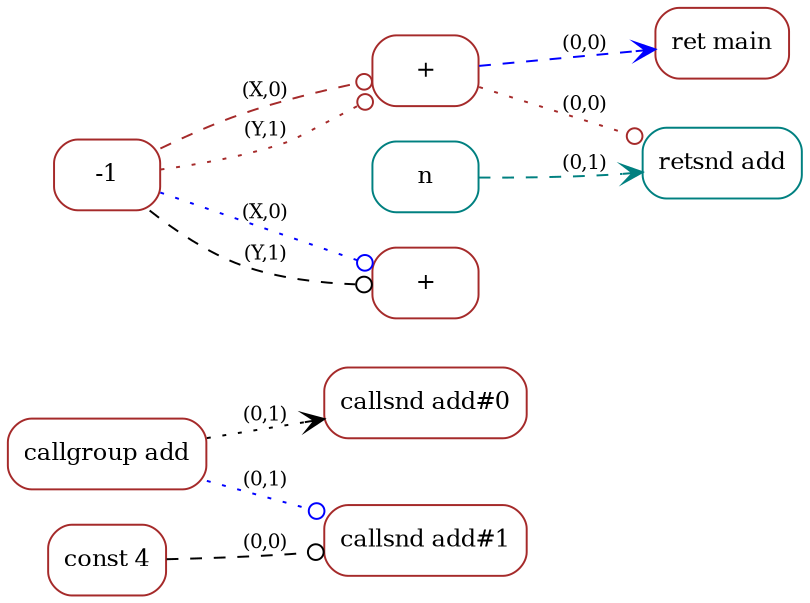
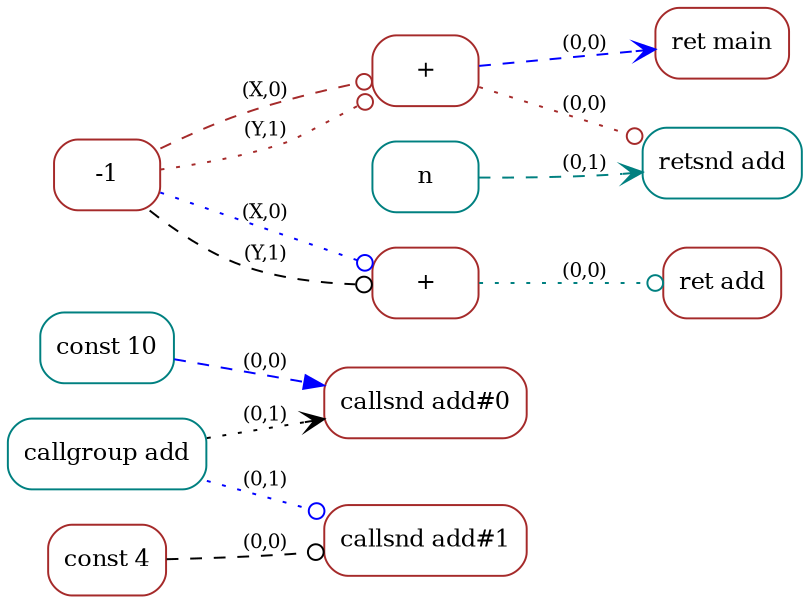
node "ret add": added
node "const 10": added
node "callgroup add": color brown -> teal
